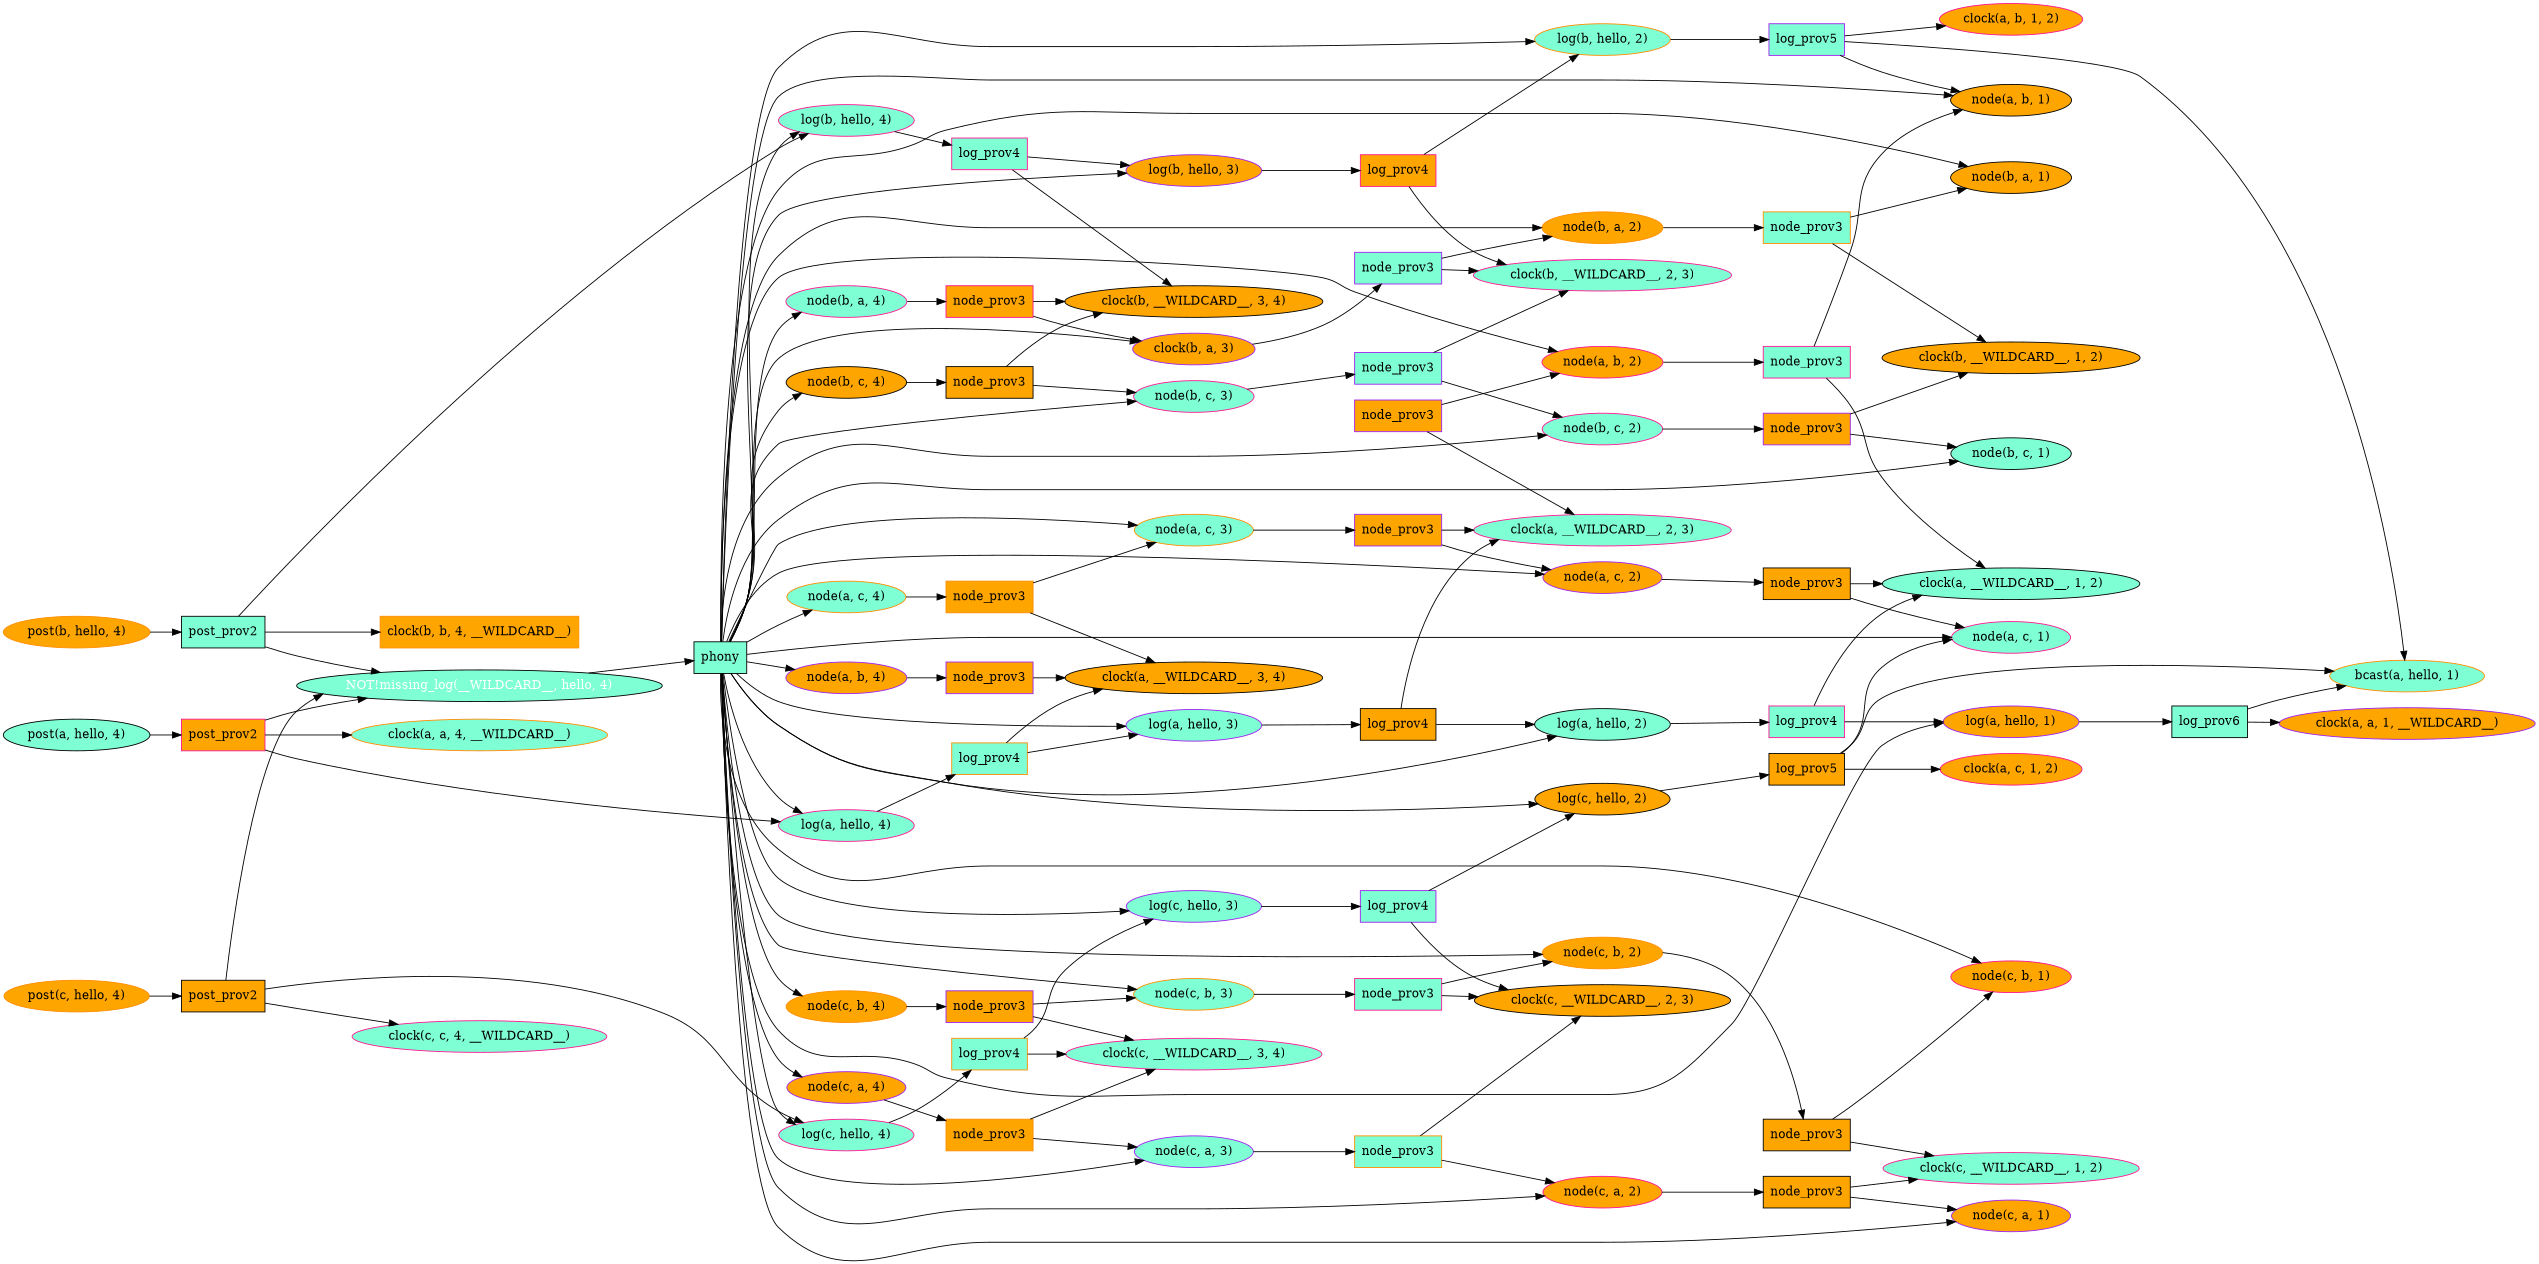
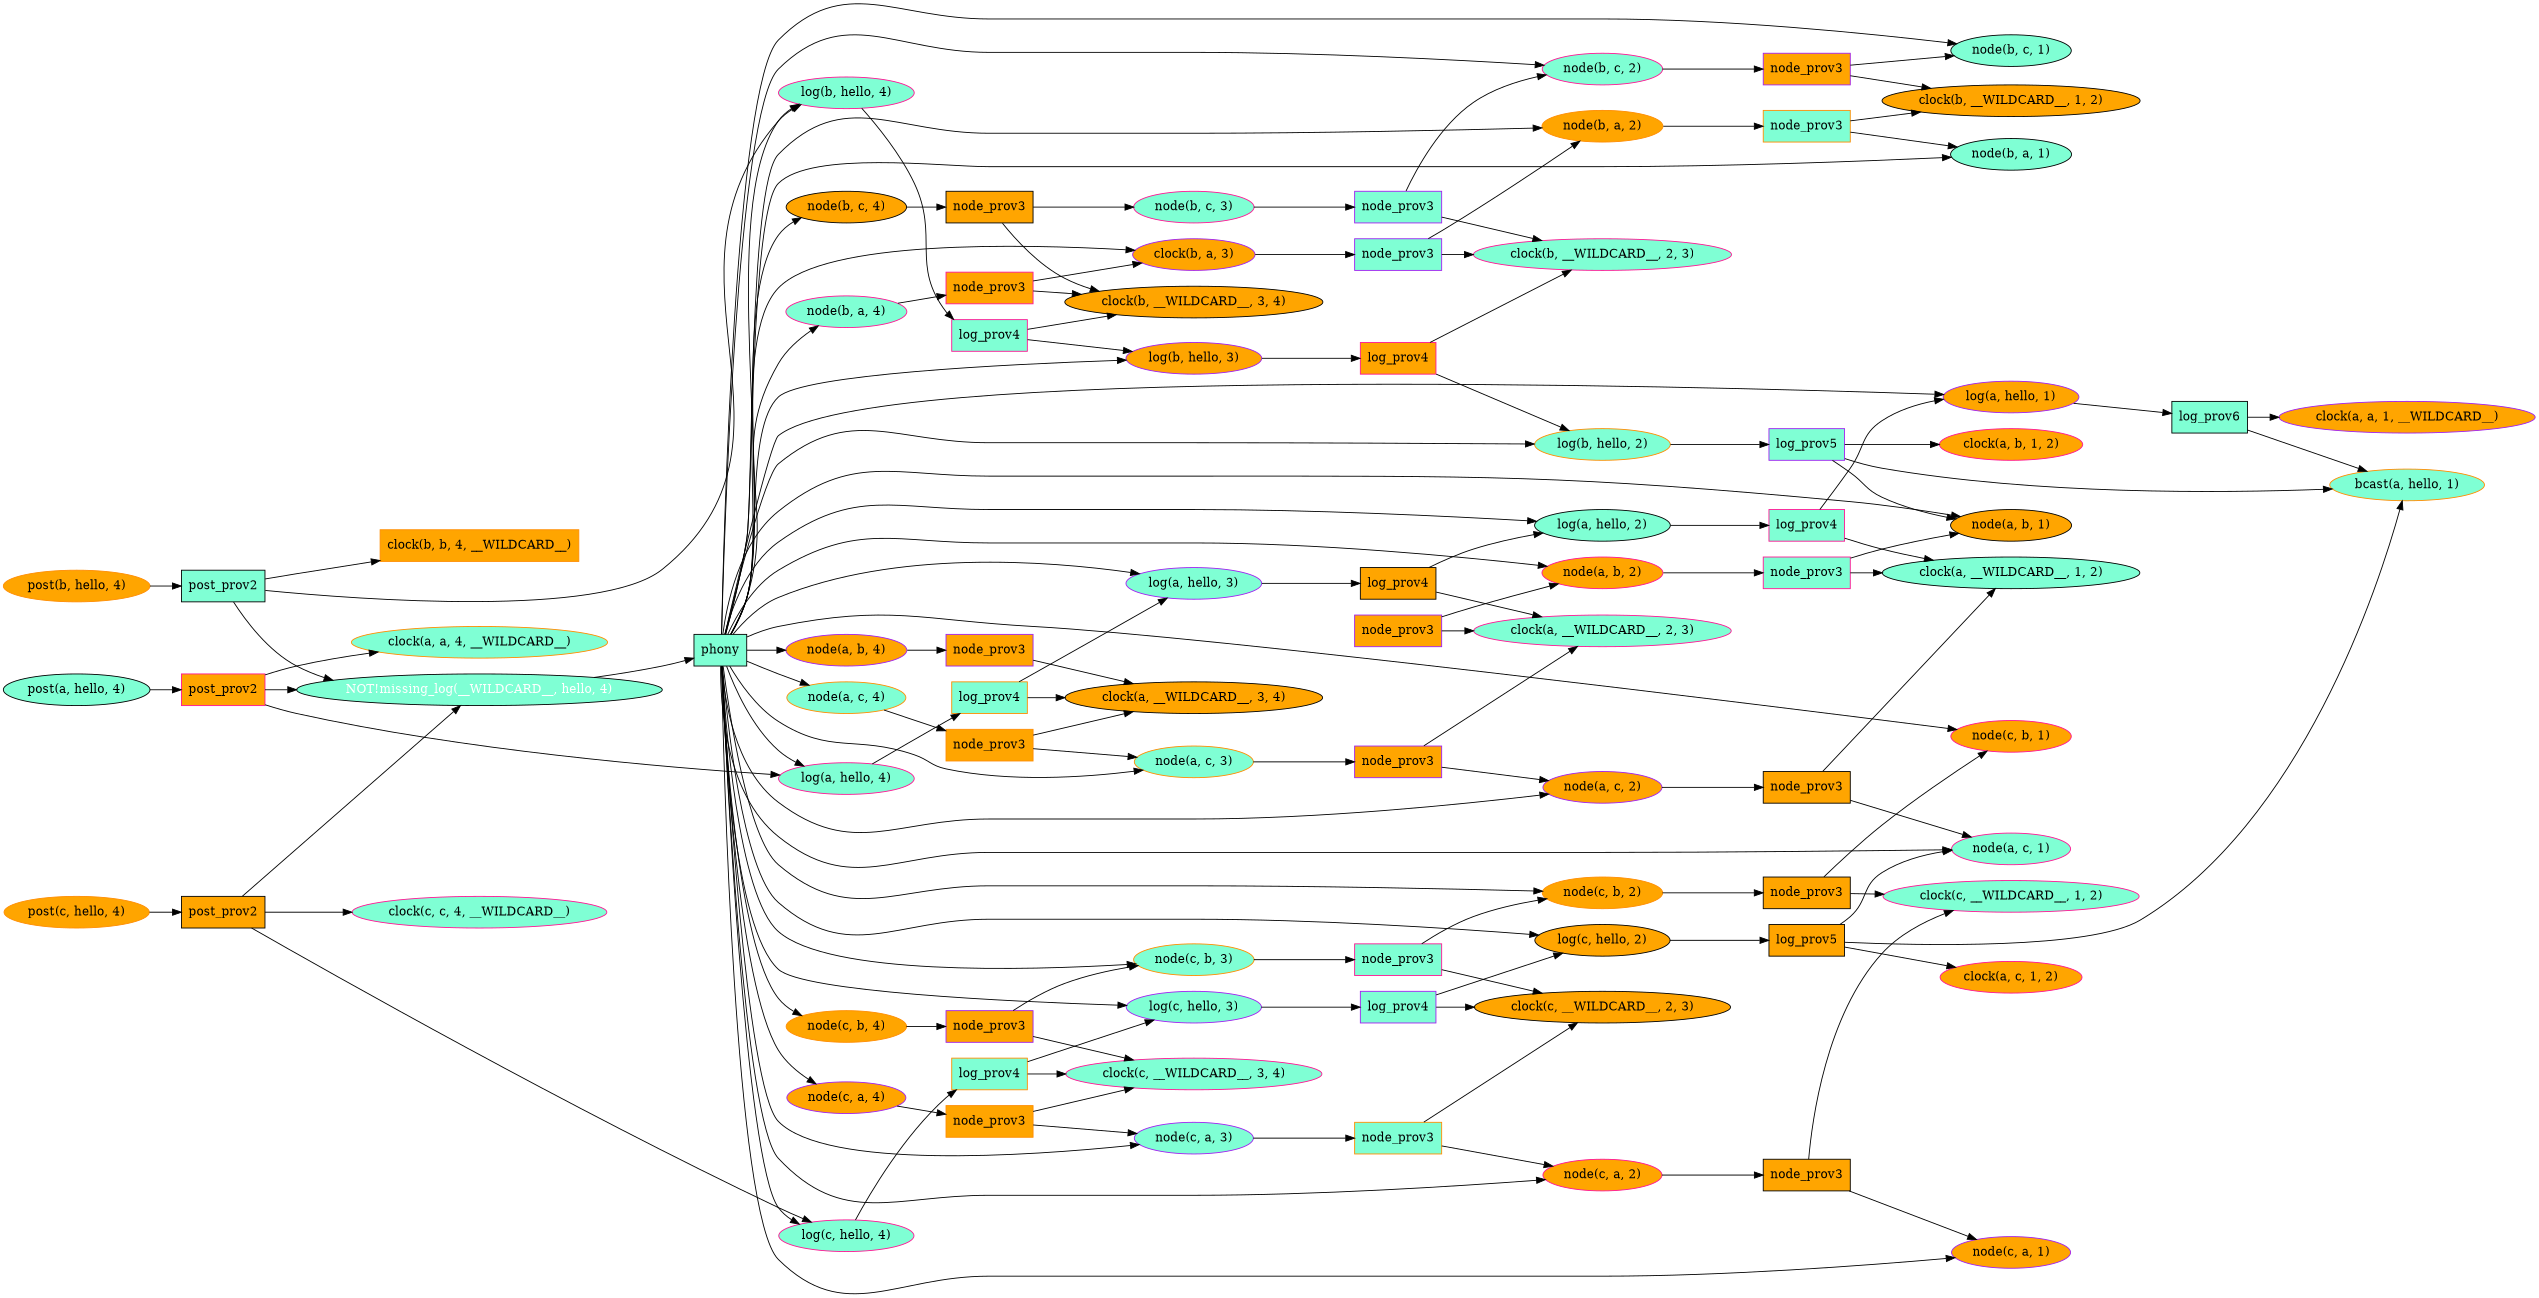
node "node(b, a, 1)": fillcolor orange -> aquamarine
edge "phony" -> "node(b, c, 3)": removed
